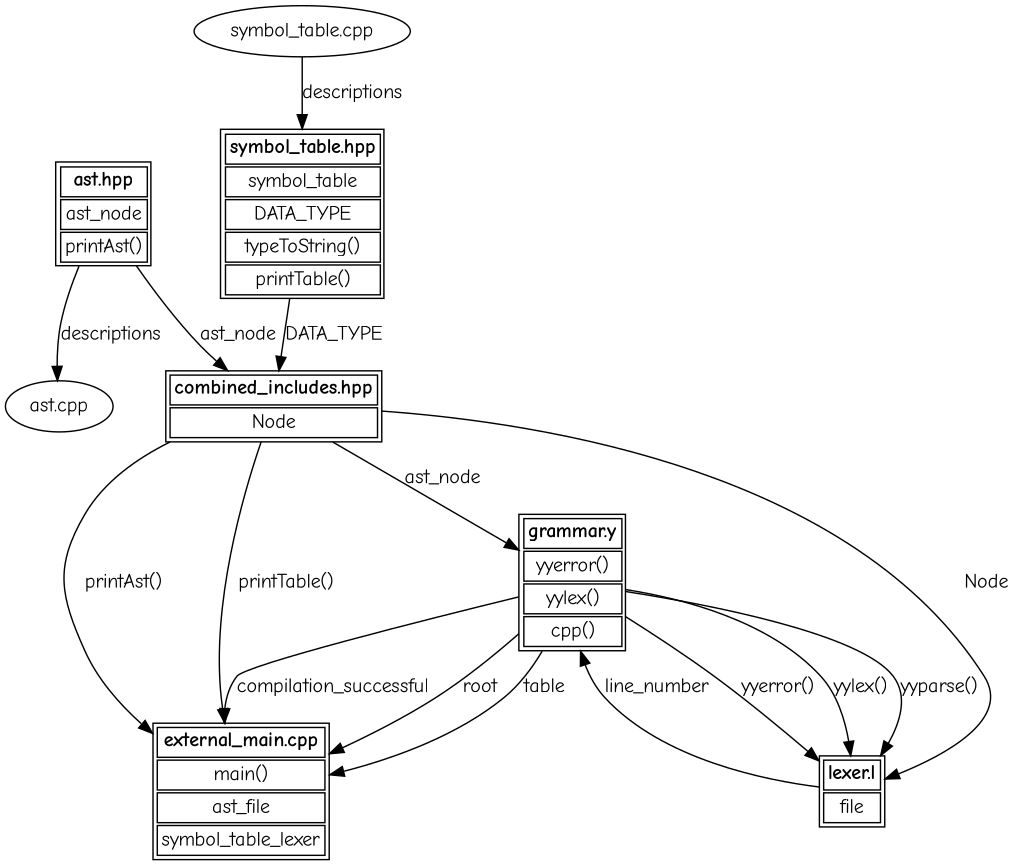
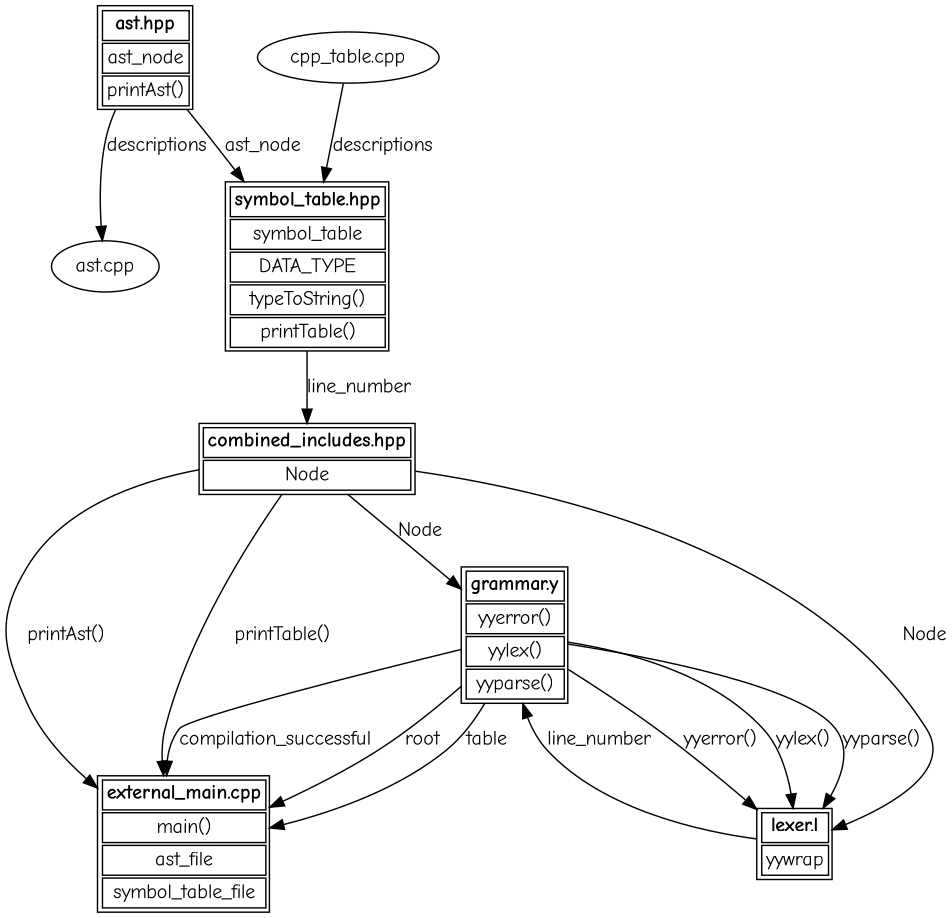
node "symbol_table.cpp": label "symbol_table.cpp" -> "cpp_table.cpp"
edge "ast.hpp" -> "combined_includes.hpp": now "ast.hpp" -> "symbol_table.hpp"
edge "symbol_table.hpp" -> "combined_includes.hpp": label "DATA_TYPE" -> "line_number"
edge "combined_includes.hpp" -> "grammar.y": label "ast_node" -> "Node"
node "grammar.y": text "cpp()" -> "yyparse()"
node "lexer.l": text "file" -> "yywrap"
node "external_main.cpp": text "symbol_table_lexer" -> "symbol_table_file"
